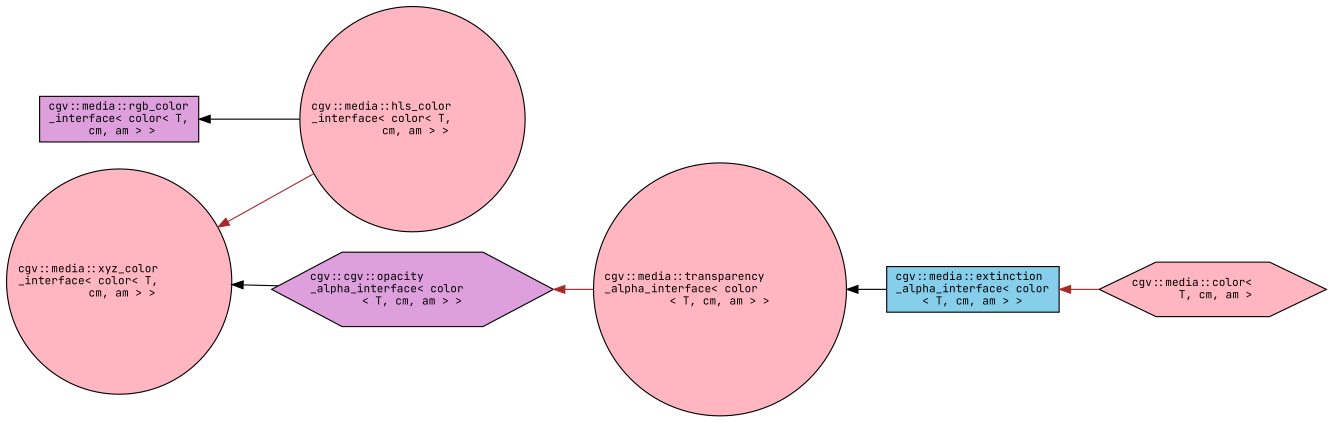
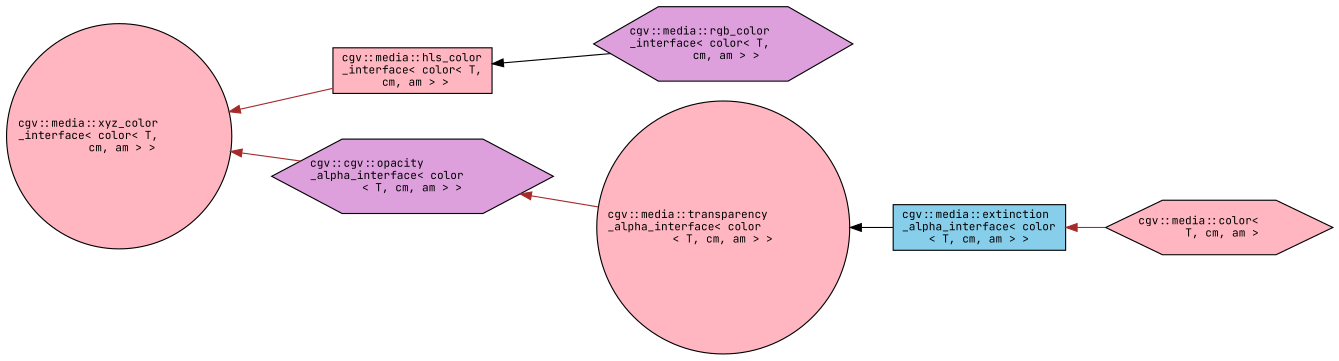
node "cgv::media::rgb_color _interface< color< T, cm, am > >": shape box -> hexagon
edge "cgv::media::hls_color _interface< color< T, cm, am > >" -> "cgv::media::rgb_color _interface< color< T, cm, am > >": reversed
node "cgv::media::hls_color _interface< color< T, cm, am > >": shape circle -> box
edge "cgv::cgv::opacity _alpha_interface< color < T, cm, am > >" -> "cgv::media::xyz_color _interface< color< T, cm, am > >": color black -> brown
